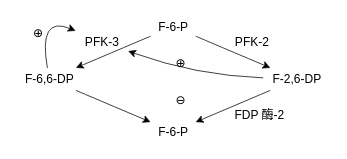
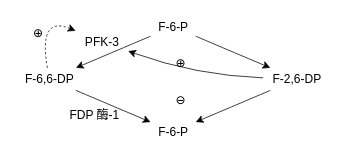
edge "F-6,6-DP" -> "PFK-3": style solid -> dashed
node "PFK-2": removed
node "FDP 酶-1": added
node "FDP 酶-2": removed
